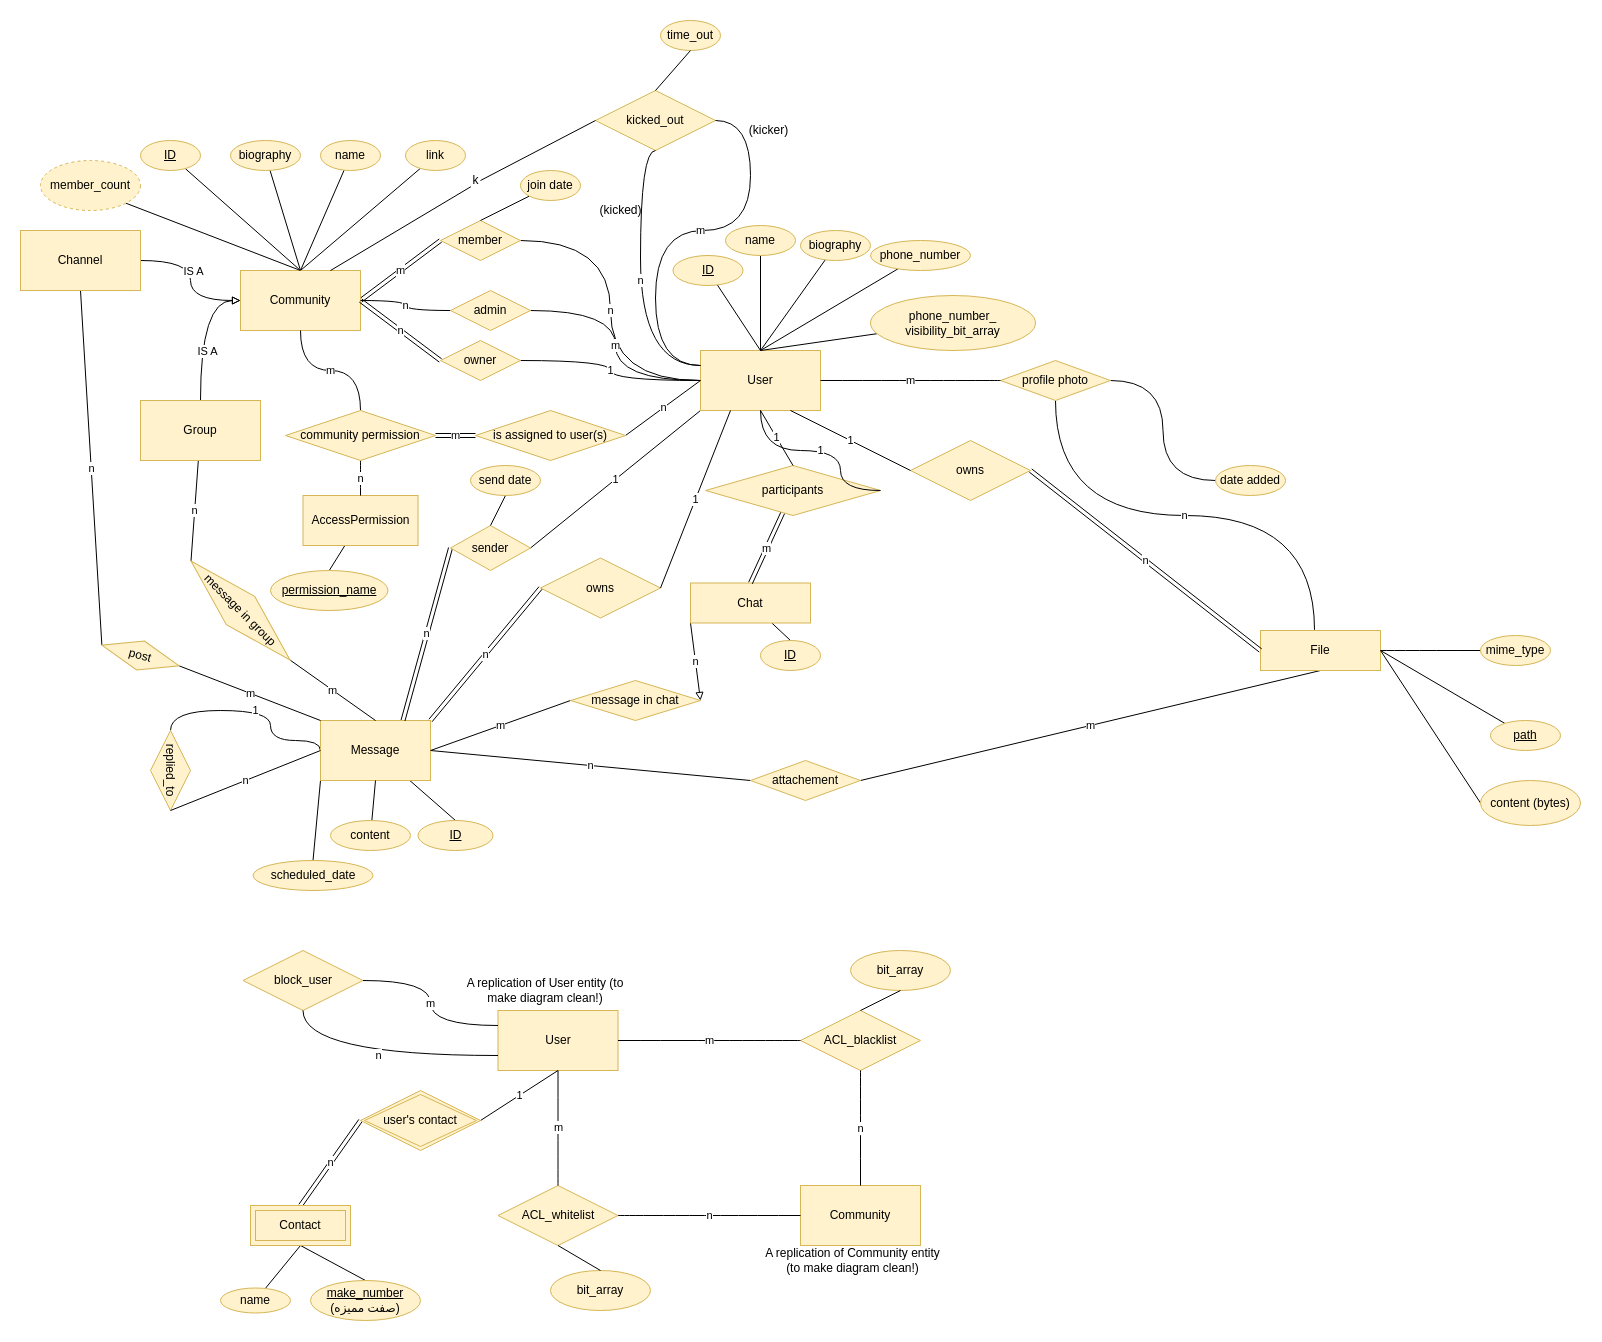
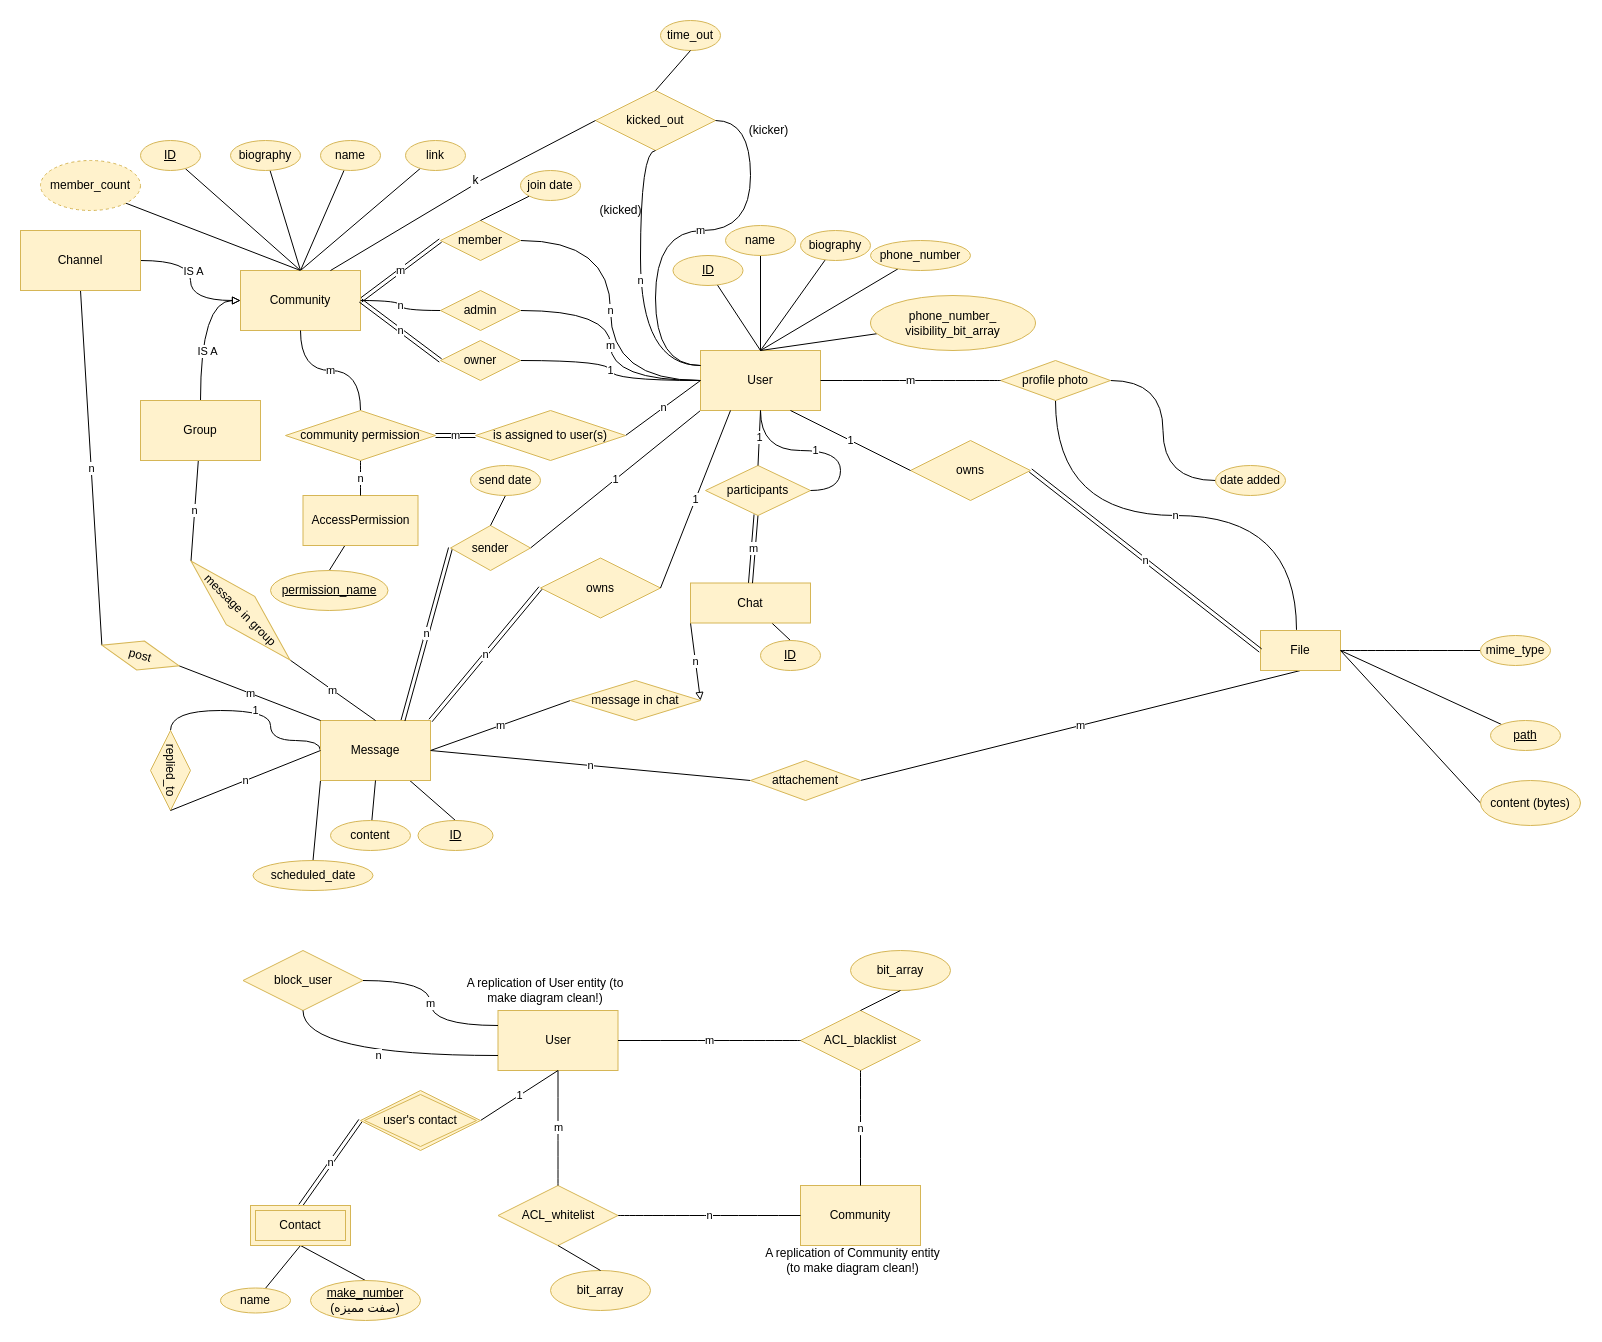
node "admin": moved (491, 311) -> (481, 311)
node "participants": size 175x50 -> 105x50
node "File": size 120x40 -> 80x40
